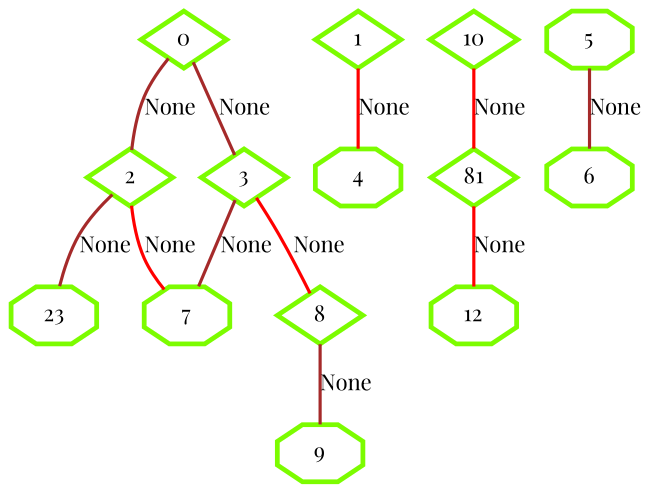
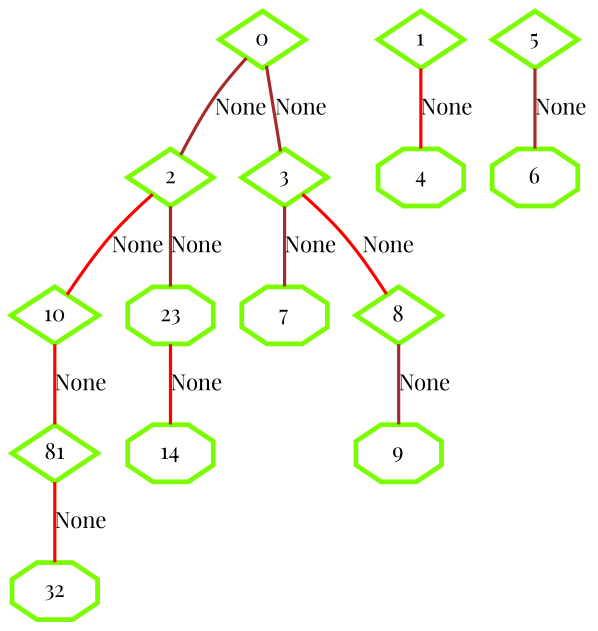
node "5": shape octagon -> diamond
edge "2" -- "7": now "2" -- "10"
node "12": label "12" -> "32"
node "14": added
